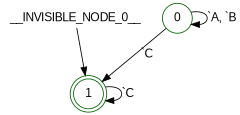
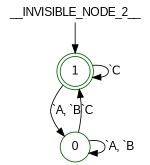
node "__INVISIBLE_NODE_0__": label "__INVISIBLE_NODE_0__" -> "__INVISIBLE_NODE_2__"
edge "1" -> "0": added, label "`A, `B"
